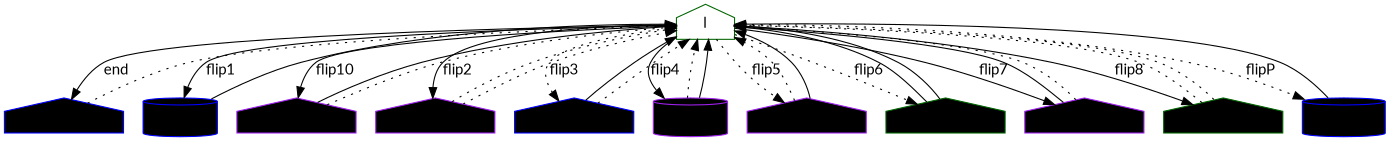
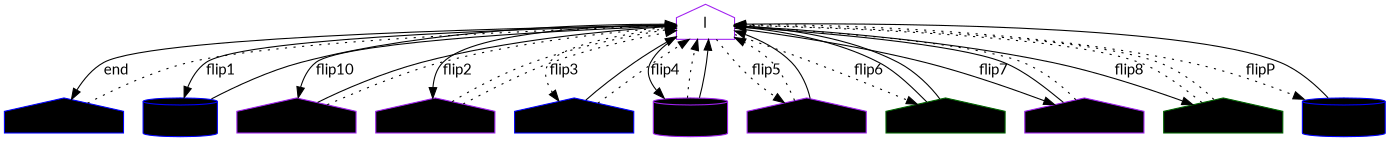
node "l": color darkgreen -> purple
